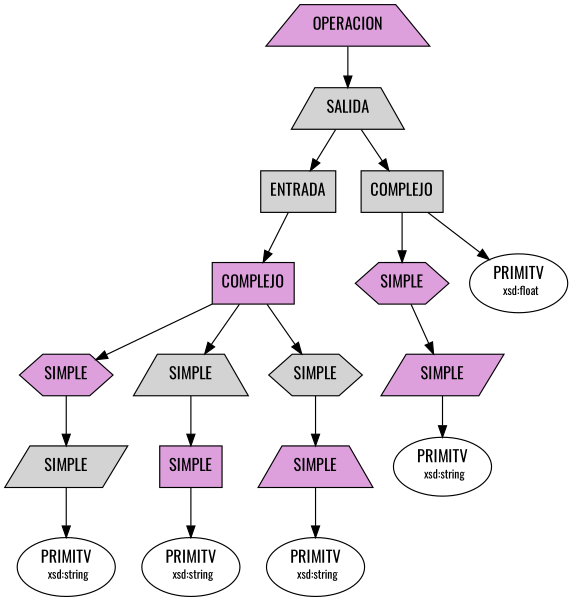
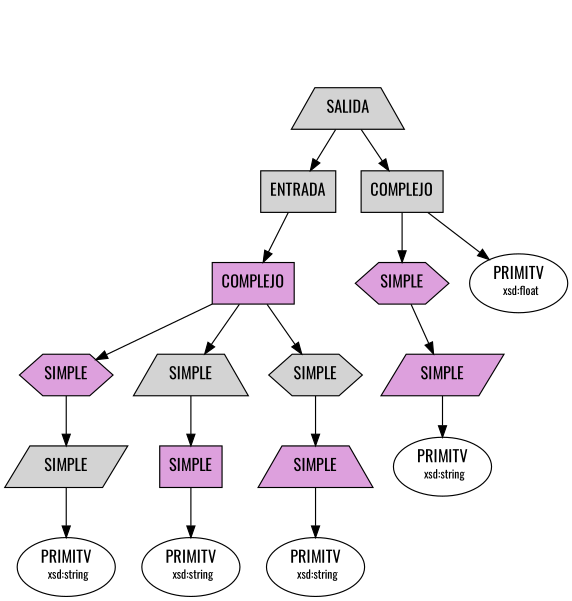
node "OPERACION": removed
